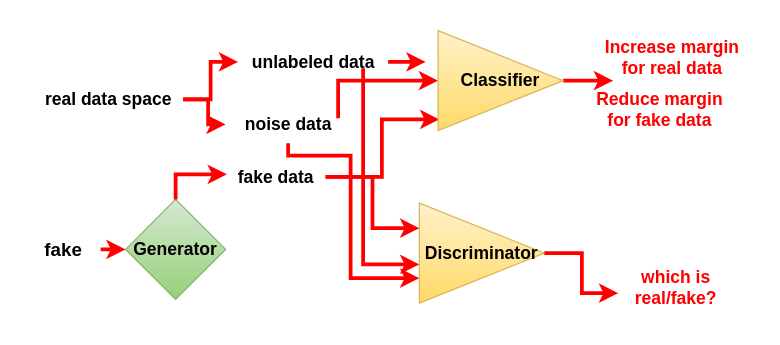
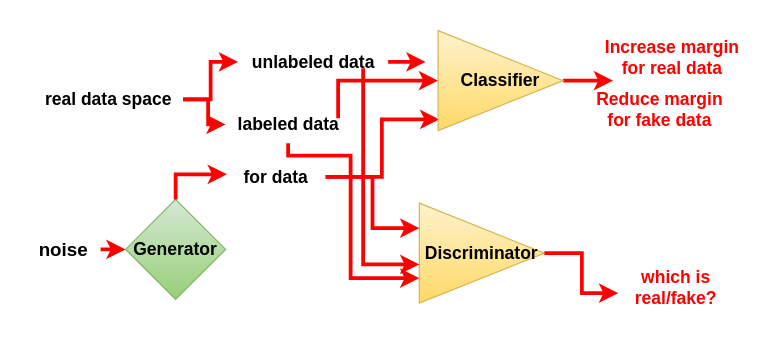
node "noise data": label "noise data" -> "labeled data"
node "fake data": label "fake data" -> "for data"
node "fake": label "fake" -> "noise"
